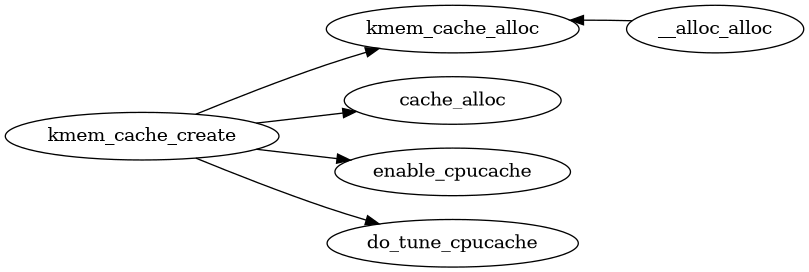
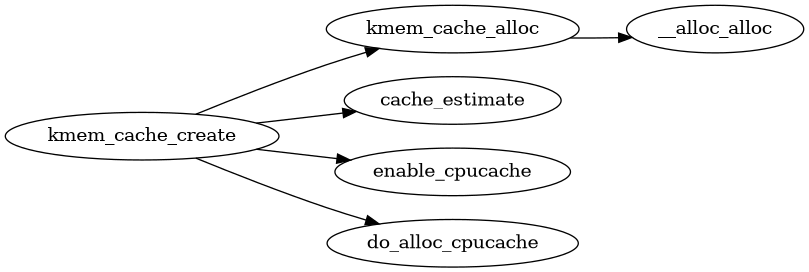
edge "__alloc_alloc" -> "kmem_cache_alloc": reversed
node "cache_alloc": label "cache_alloc" -> "cache_estimate"
node "do_tune_cpucache": label "do_tune_cpucache" -> "do_alloc_cpucache"
